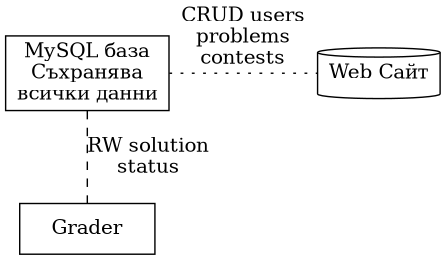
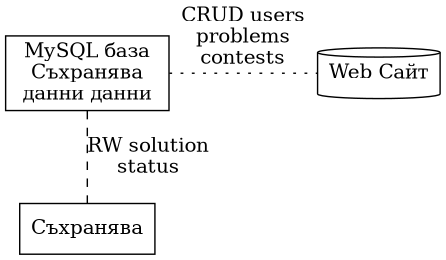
node "MySQL база Съхранява всички данни": label "MySQL база Съхранява всички данни" -> "MySQL база Съхранява данни данни"
node "Grader": label "Grader" -> "Съхранява"
